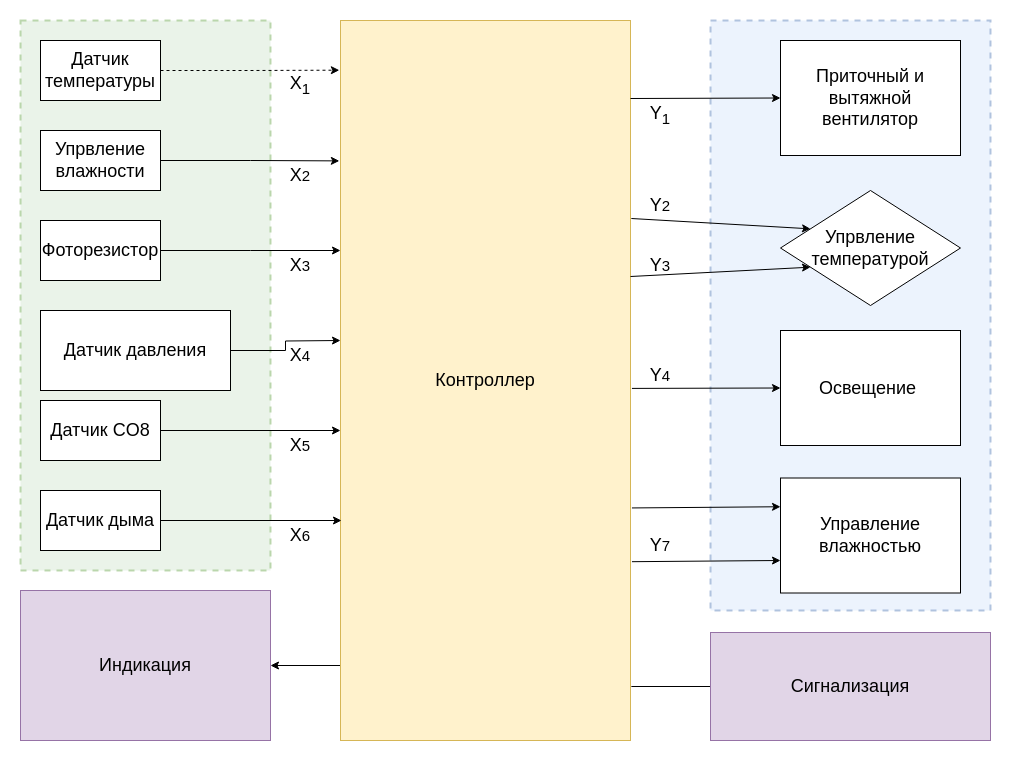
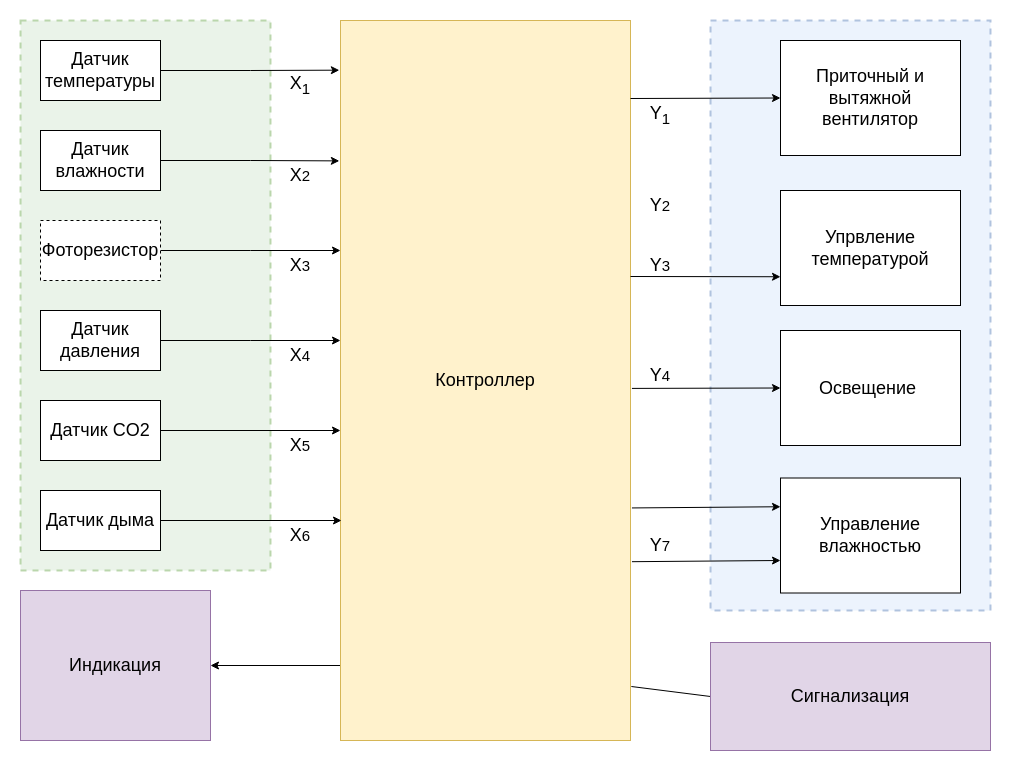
edge "Датчик температуры" -> "Контроллер": style dashed -> solid
node "Упрвление влажности": label "Упрвление влажности" -> "Датчик влажности"
edge "Контроллер" -> "Упрвление температурой": removed
node "Упрвление температурой": shape diamond -> rectangle
node "Фоторезистор": style solid -> dashed
node "Датчик давления": size 190x80 -> 120x60
node "Датчик CO8": label "Датчик CO8" -> "Датчик CO2"
node "Индикация": size 250x150 -> 190x150
node "Сигнализация": moved (851, 687) -> (851, 697)
